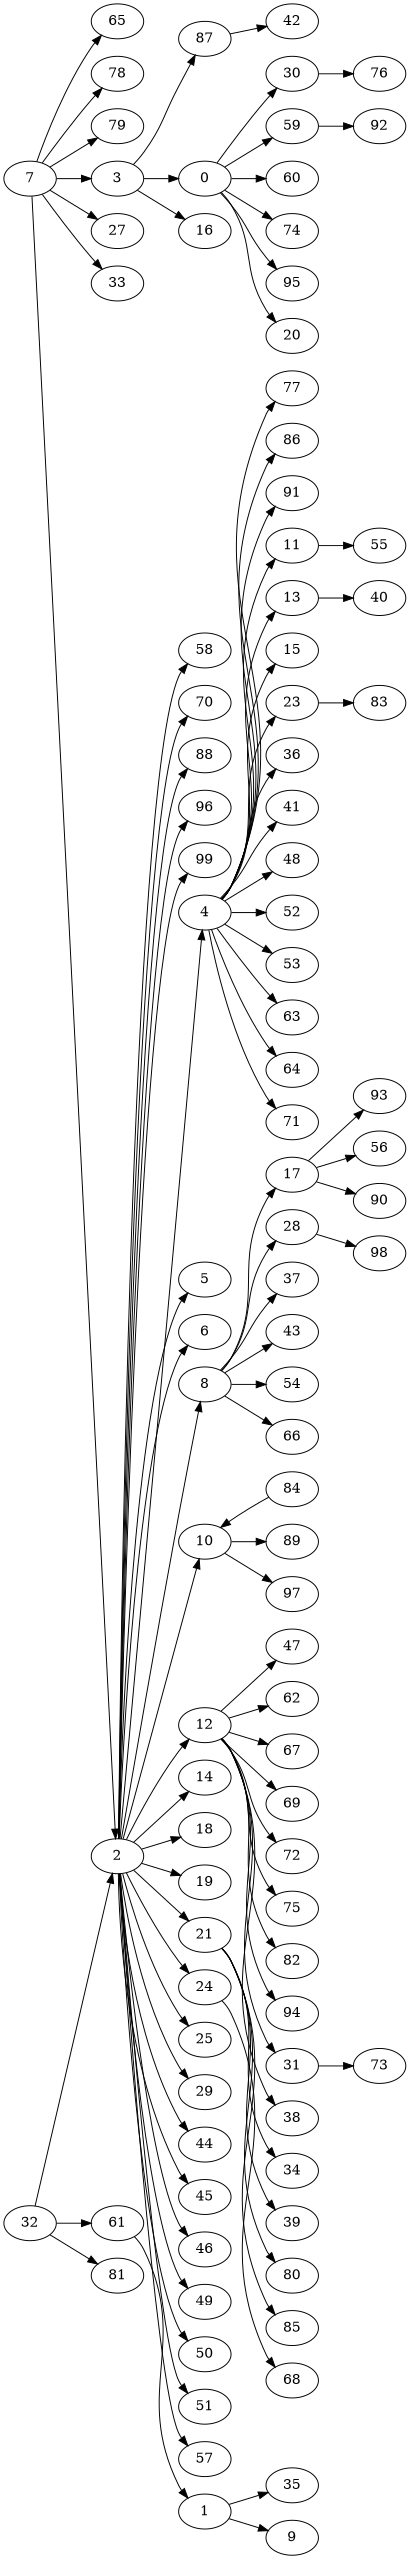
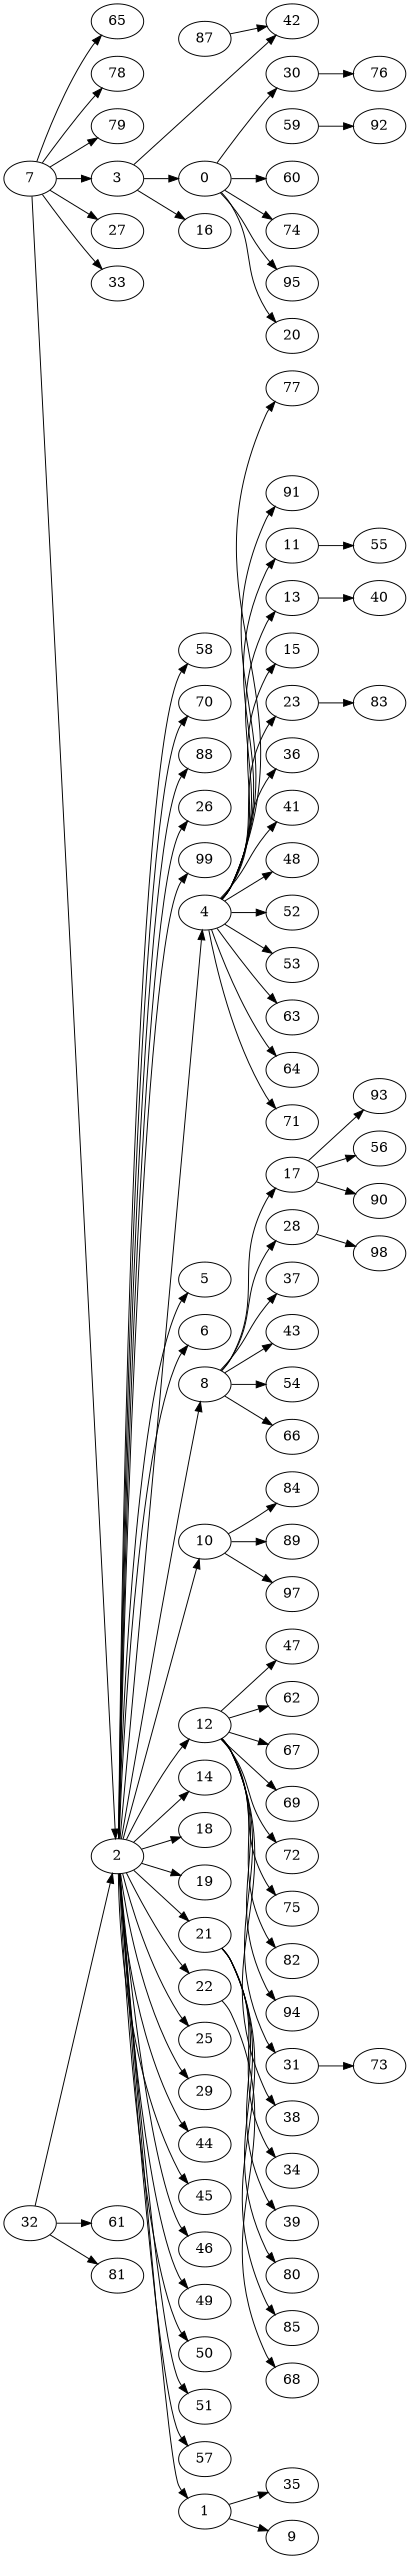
edge "3" -> "87": now "3" -> "42"
edge "0" -> "59": removed
node "86": removed
node "96": label "96" -> "26"
edge "84" -> "10": reversed
node "24": label "24" -> "22"
edge "61" -> "1": now "2" -> "1"
